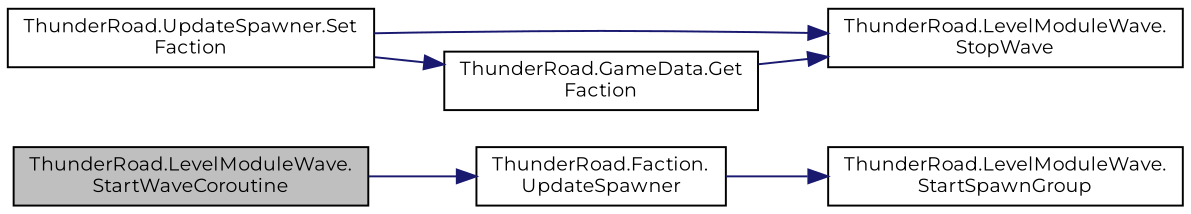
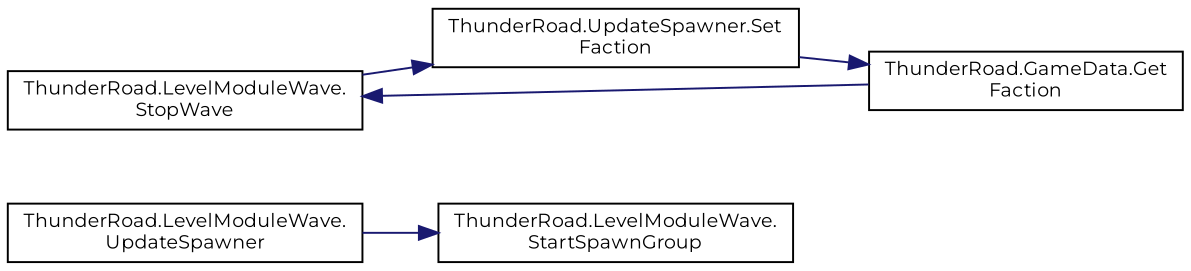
edge "ThunderRoad.UpdateSpawner.Set Faction" -> "ThunderRoad.LevelModuleWave. StopWave": reversed
node "ThunderRoad.LevelModuleWave. StartWaveCoroutine": removed
node "ThunderRoad.Faction. UpdateSpawner": label "ThunderRoad.Faction. UpdateSpawner" -> "ThunderRoad.LevelModuleWave. UpdateSpawner"
